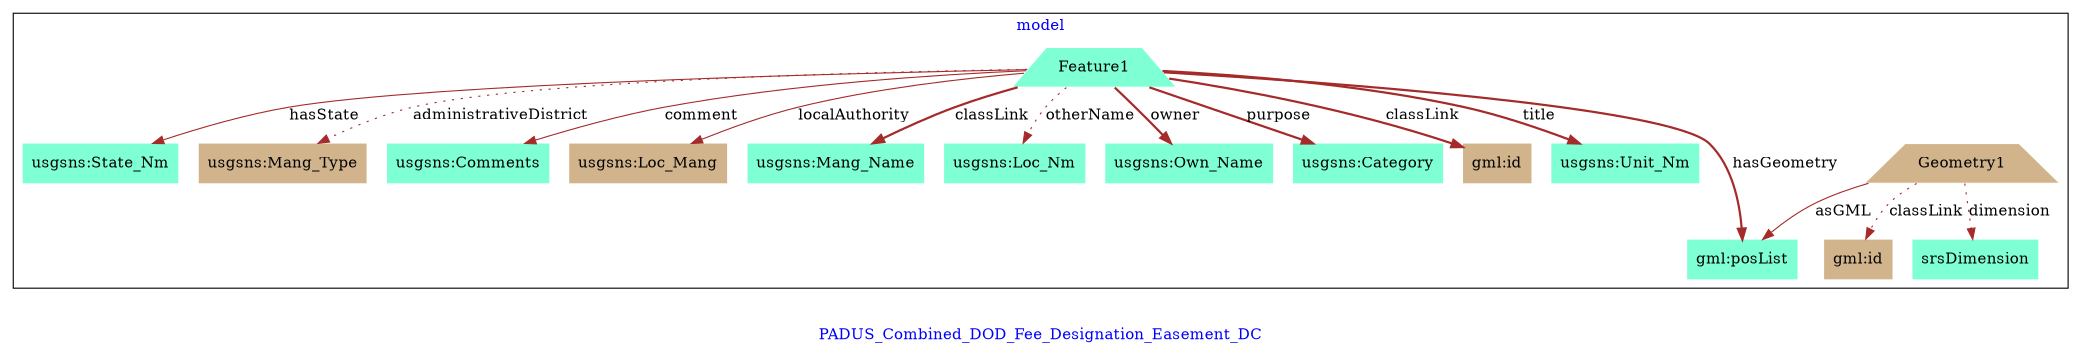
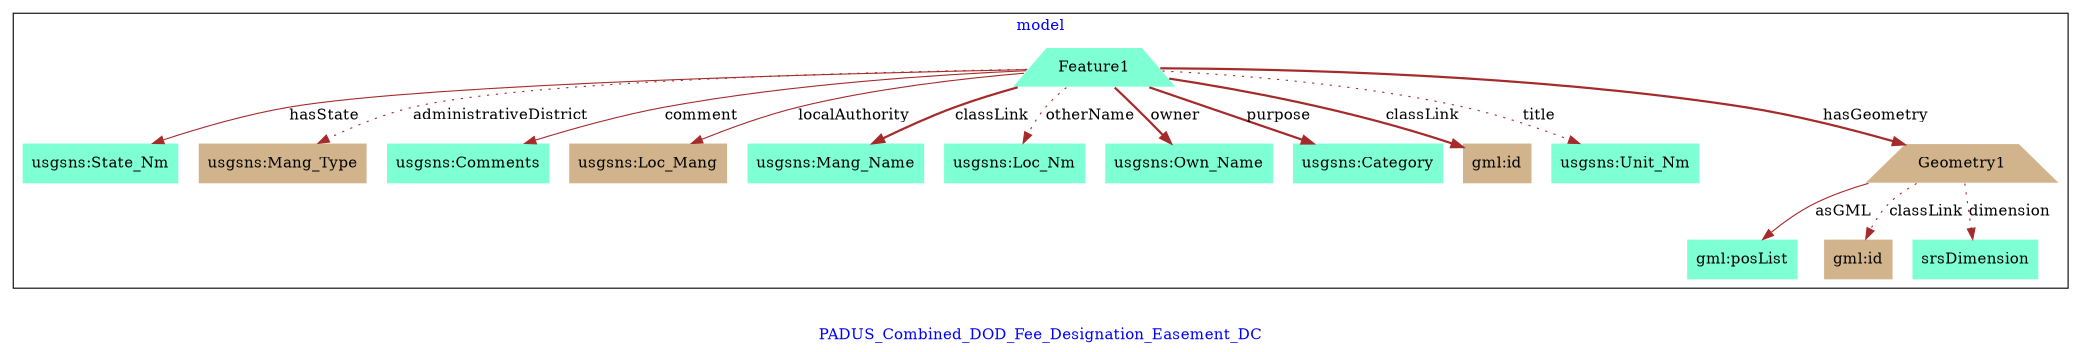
edge "Feature1" -> "usgsns:Unit_Nm": style bold -> dotted
edge "Feature1" -> "gml:posList": now "Feature1" -> "Geometry1"
